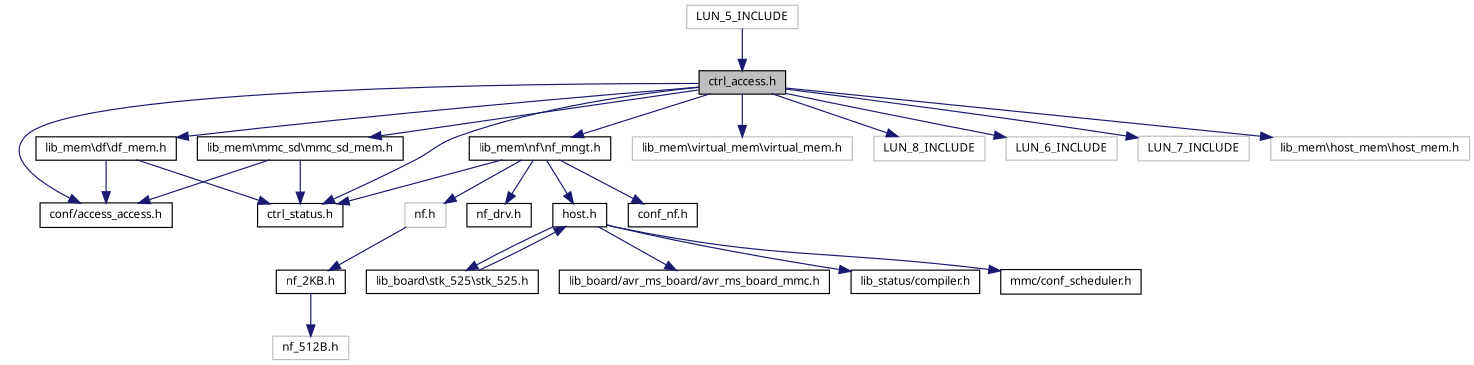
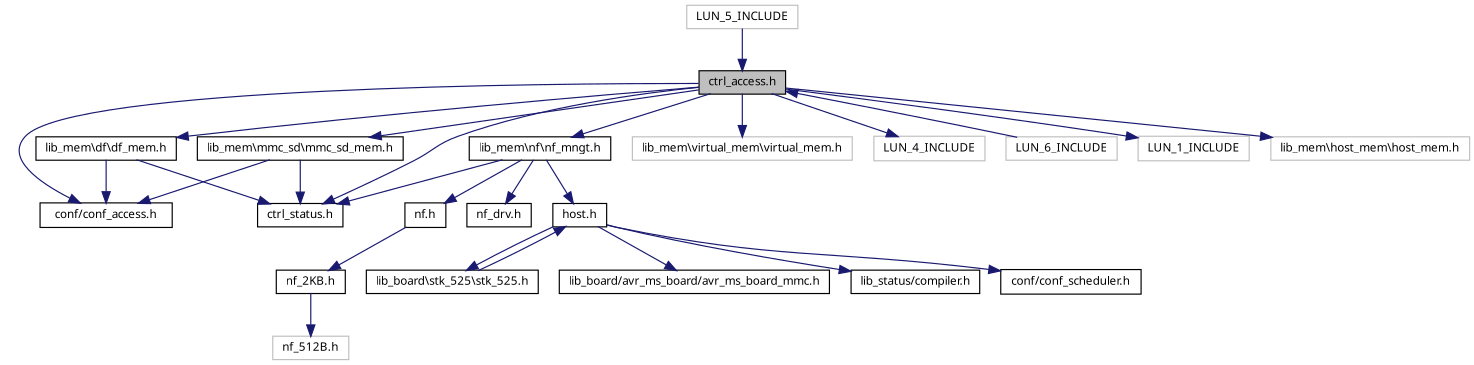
edge "ctrl_access.h" -> "LUN_6_INCLUDE": reversed
node "LUN_8_INCLUDE": label "LUN_8_INCLUDE" -> "LUN_4_INCLUDE"
node "LUN_7_INCLUDE": label "LUN_7_INCLUDE" -> "LUN_1_INCLUDE"
node "conf/access_access.h": label "conf/access_access.h" -> "conf/conf_access.h"
node "nf.h": color grey75 -> black
node "conf_nf.h": removed
node "mmc/conf_scheduler.h": label "mmc/conf_scheduler.h" -> "conf/conf_scheduler.h"
